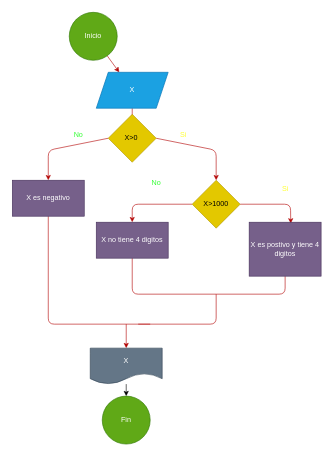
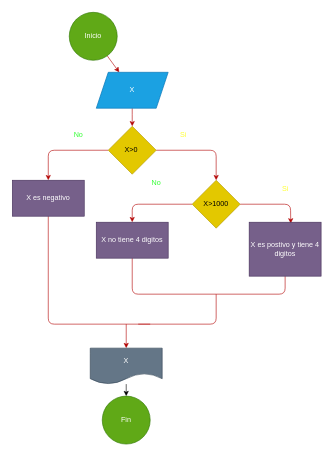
node "X>0": moved (132, 138) -> (132, 150)
